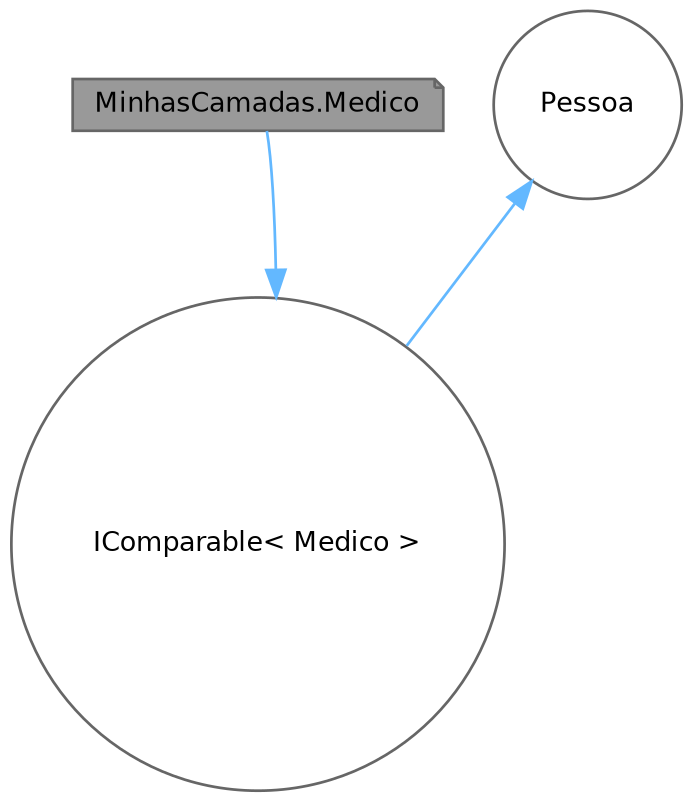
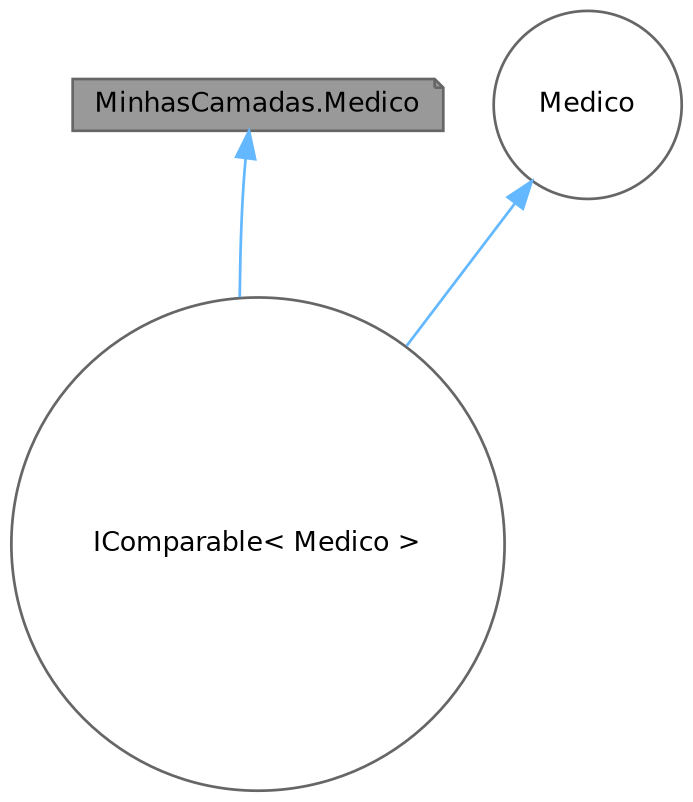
node "Pessoa": label "Pessoa" -> "Medico"
edge "MinhasCamadas.Medico" -> "IComparable< Medico >": reversed
